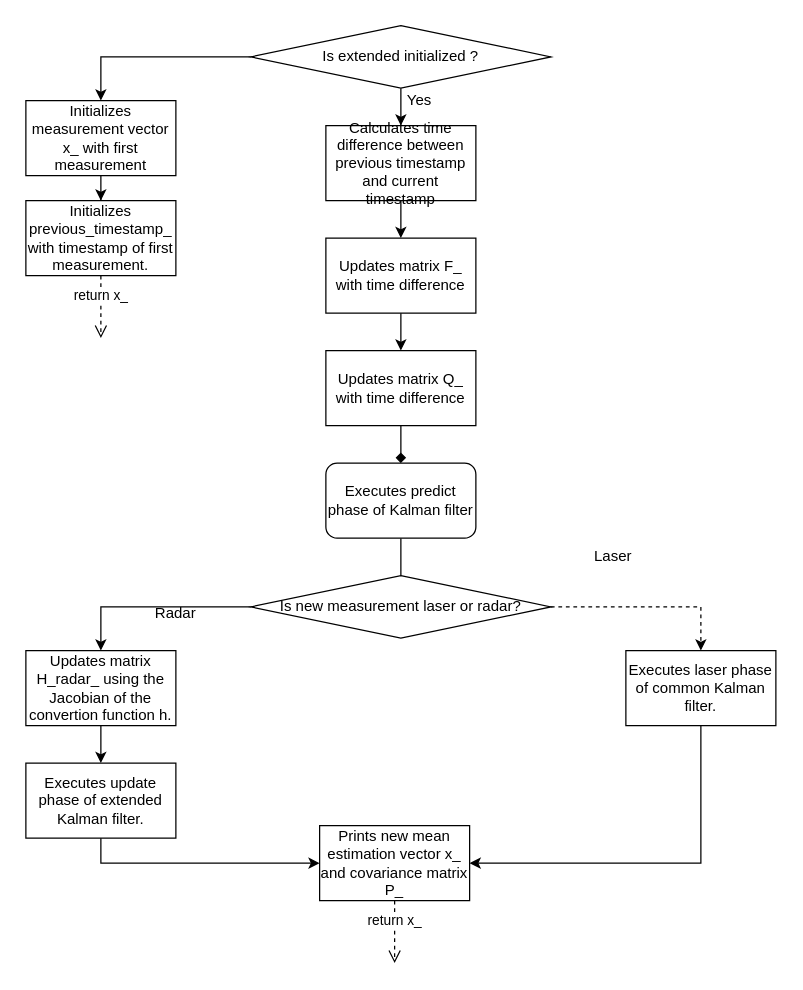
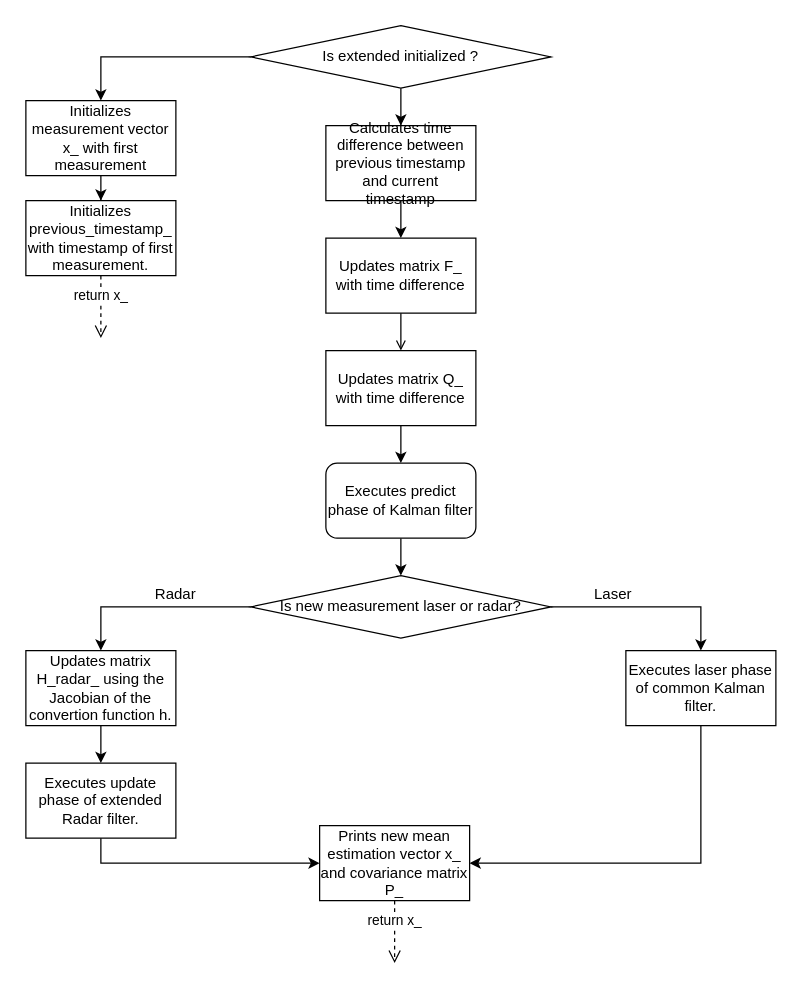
node "Yes": removed
edge "Updates matrix F_ with time difference" -> "Updates matrix Q_ with time difference": arrowhead classic -> open
edge "Updates matrix Q_ with time difference" -> "Executes predict phase of Kalman filter": arrowhead diamond -> classic
node "Laser": moved (613, 557) -> (613, 594)
edge "Executes predict phase of Kalman filter" -- "Is new measurement laser or radar?": arrowhead none -> classic
edge "Is new measurement laser or radar?" -> "Executes laser phase of common Kalman filter.": style dashed -> solid
node "Radar": moved (176, 613) -> (176, 594)
node "Executes update phase of extended Kalman filter.": label "Executes update phase of extended Kalman filter." -> "Executes update phase of extended Radar filter."
